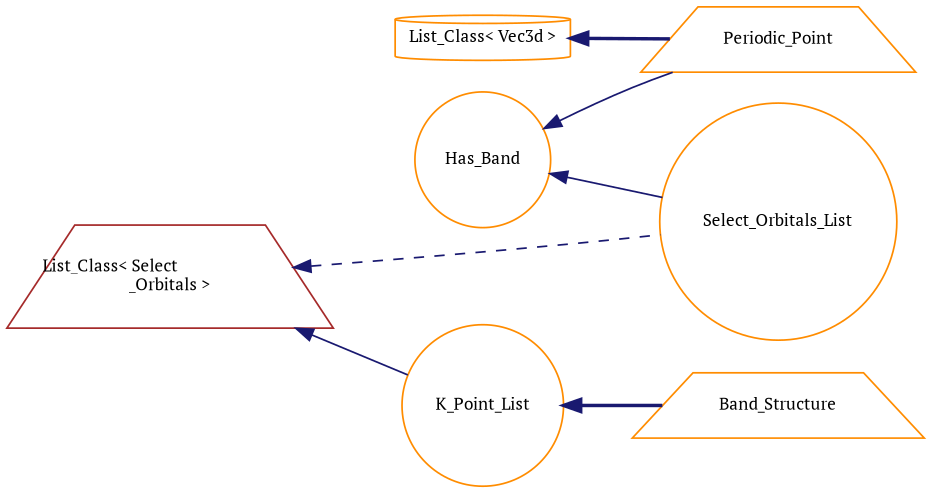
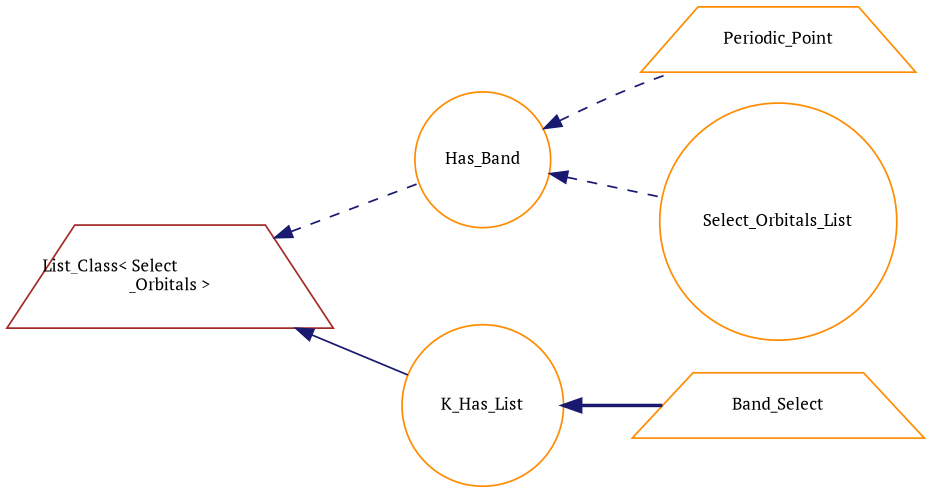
node "List_Class< Vec3d >": removed
edge "Periodic_Point" -> "Has_Band": style solid -> dashed
edge "Select_Orbitals_List" -> "Has_Band": style solid -> dashed
edge "Select_Orbitals_List" -> "List_Class< Select _Orbitals >": now "Has_Band" -> "List_Class< Select _Orbitals >"
node "K_Point_List": label "K_Point_List" -> "K_Has_List"
node "Band_Structure": label "Band_Structure" -> "Band_Select"
